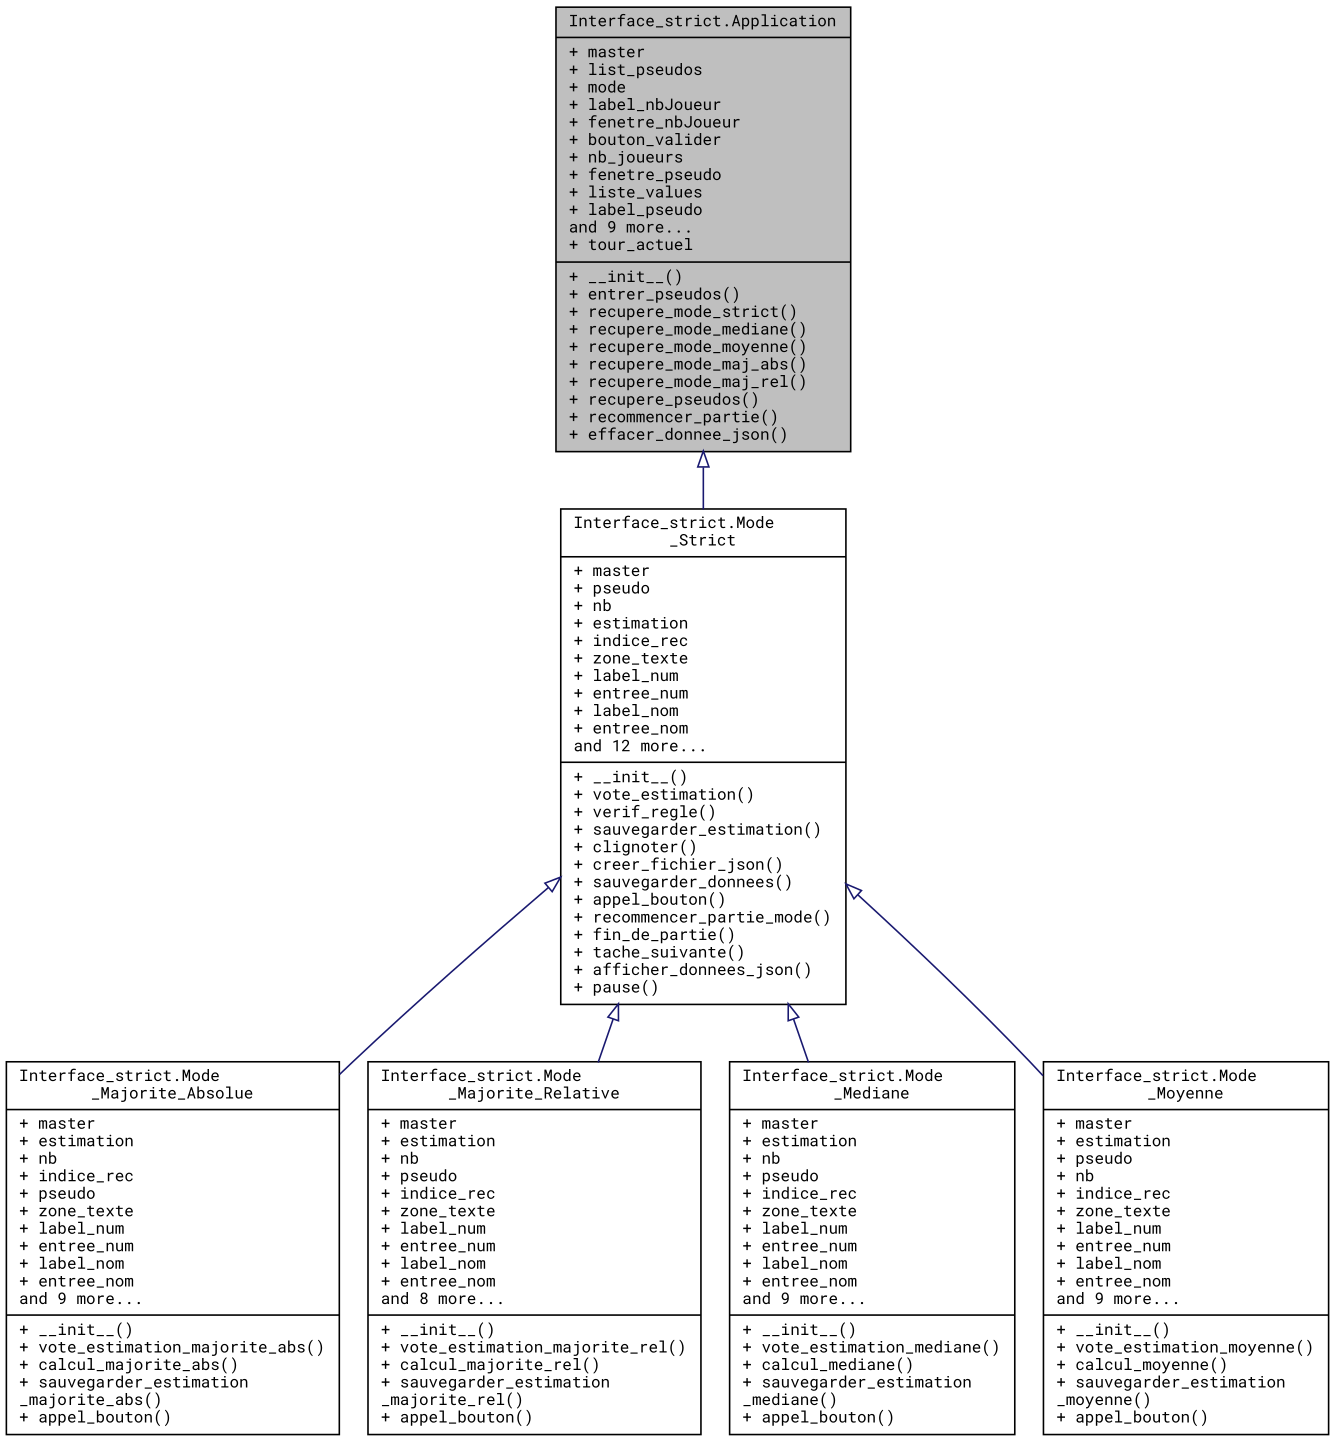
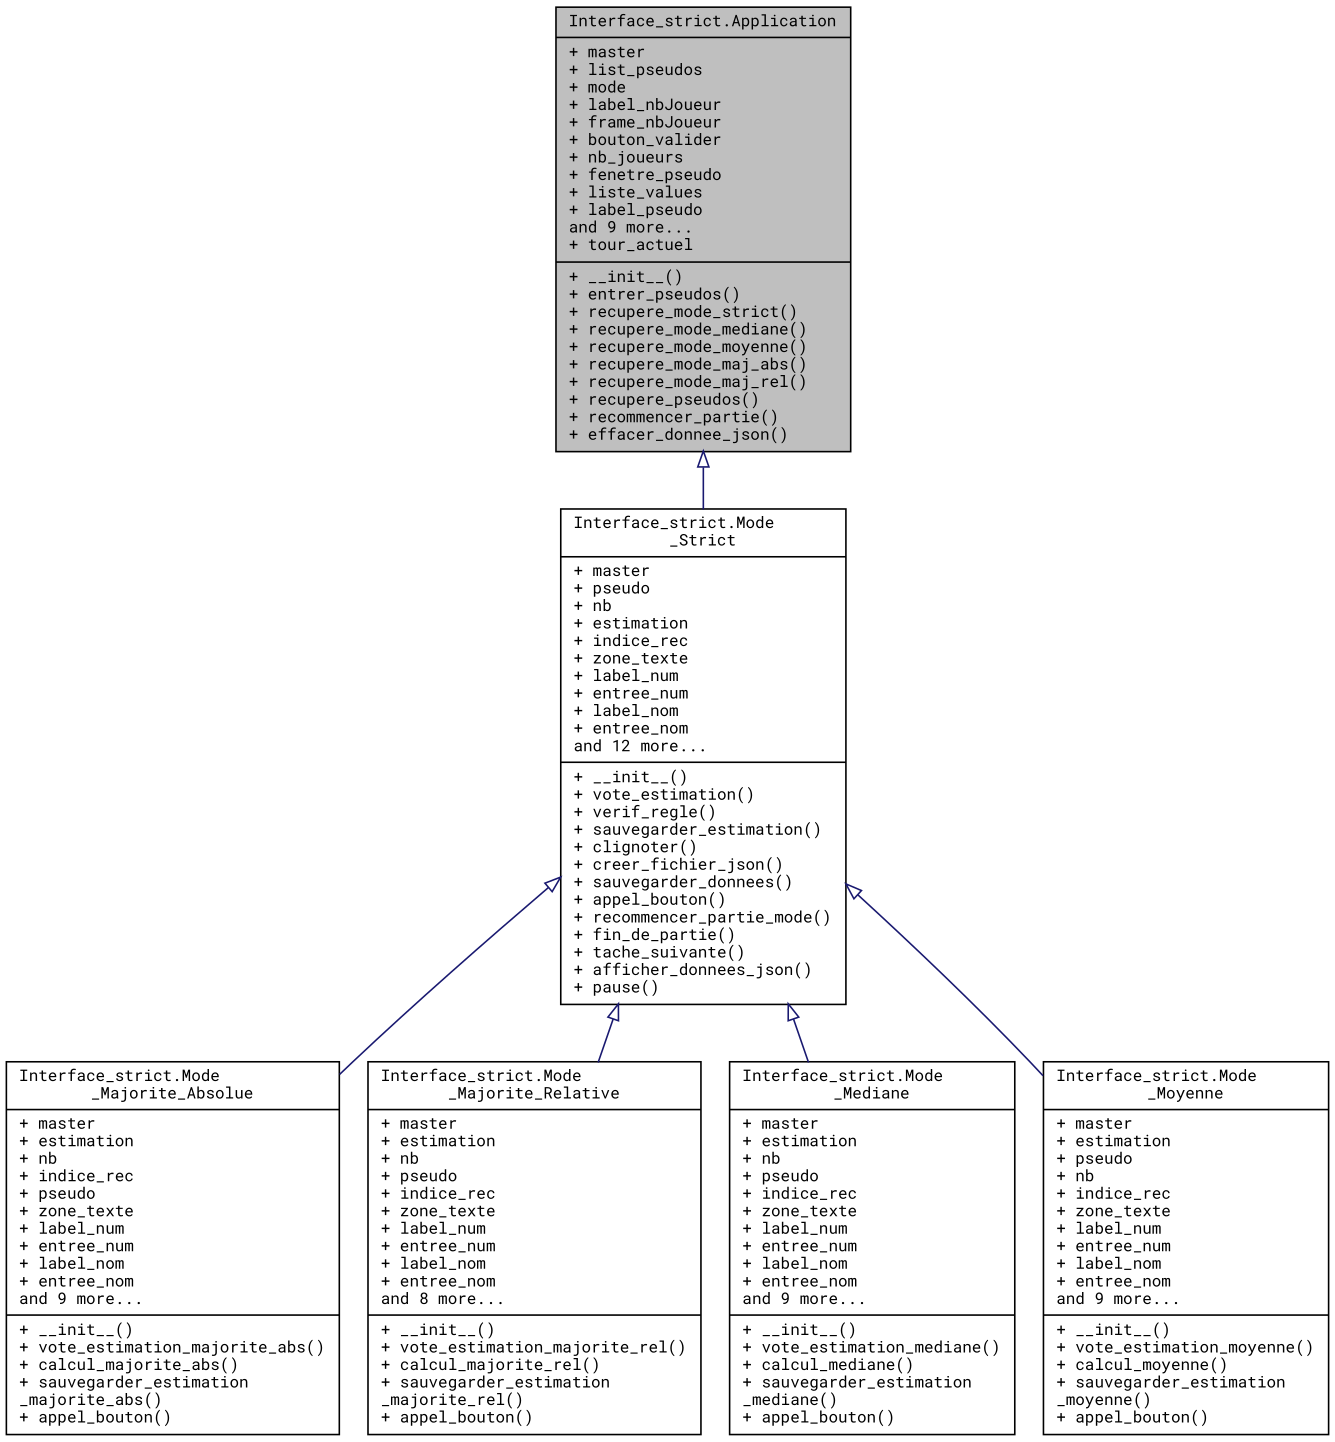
node "Interface_strict.Application": text "+ fenetre_nbJoueur" -> "+ frame_nbJoueur"
